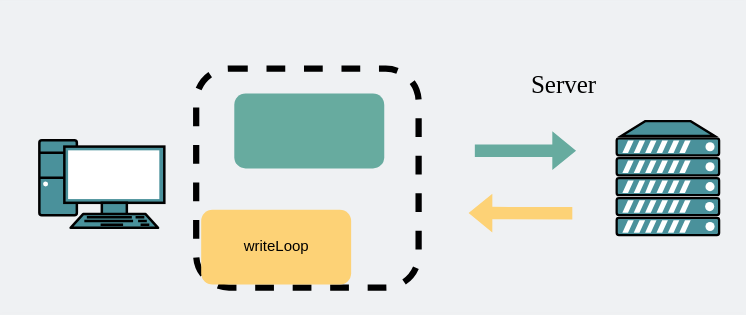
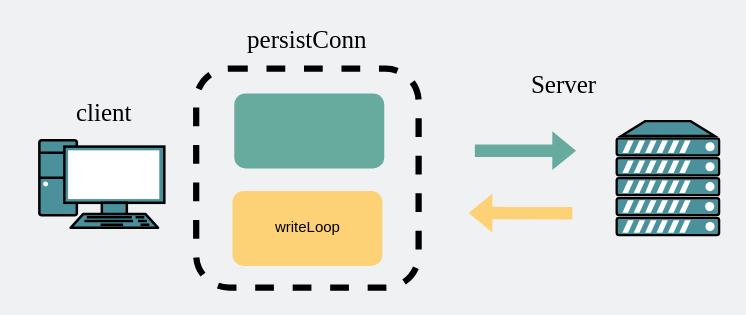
node "persistConn": added
node "client": added
node "writeLoop": moved (276, 247) -> (308, 228)
